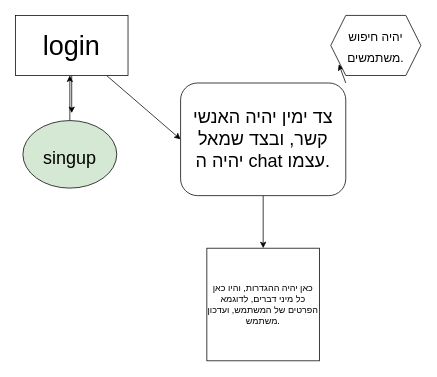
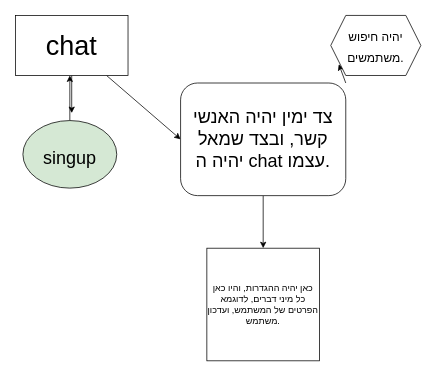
node "login": label "login" -> "chat"
